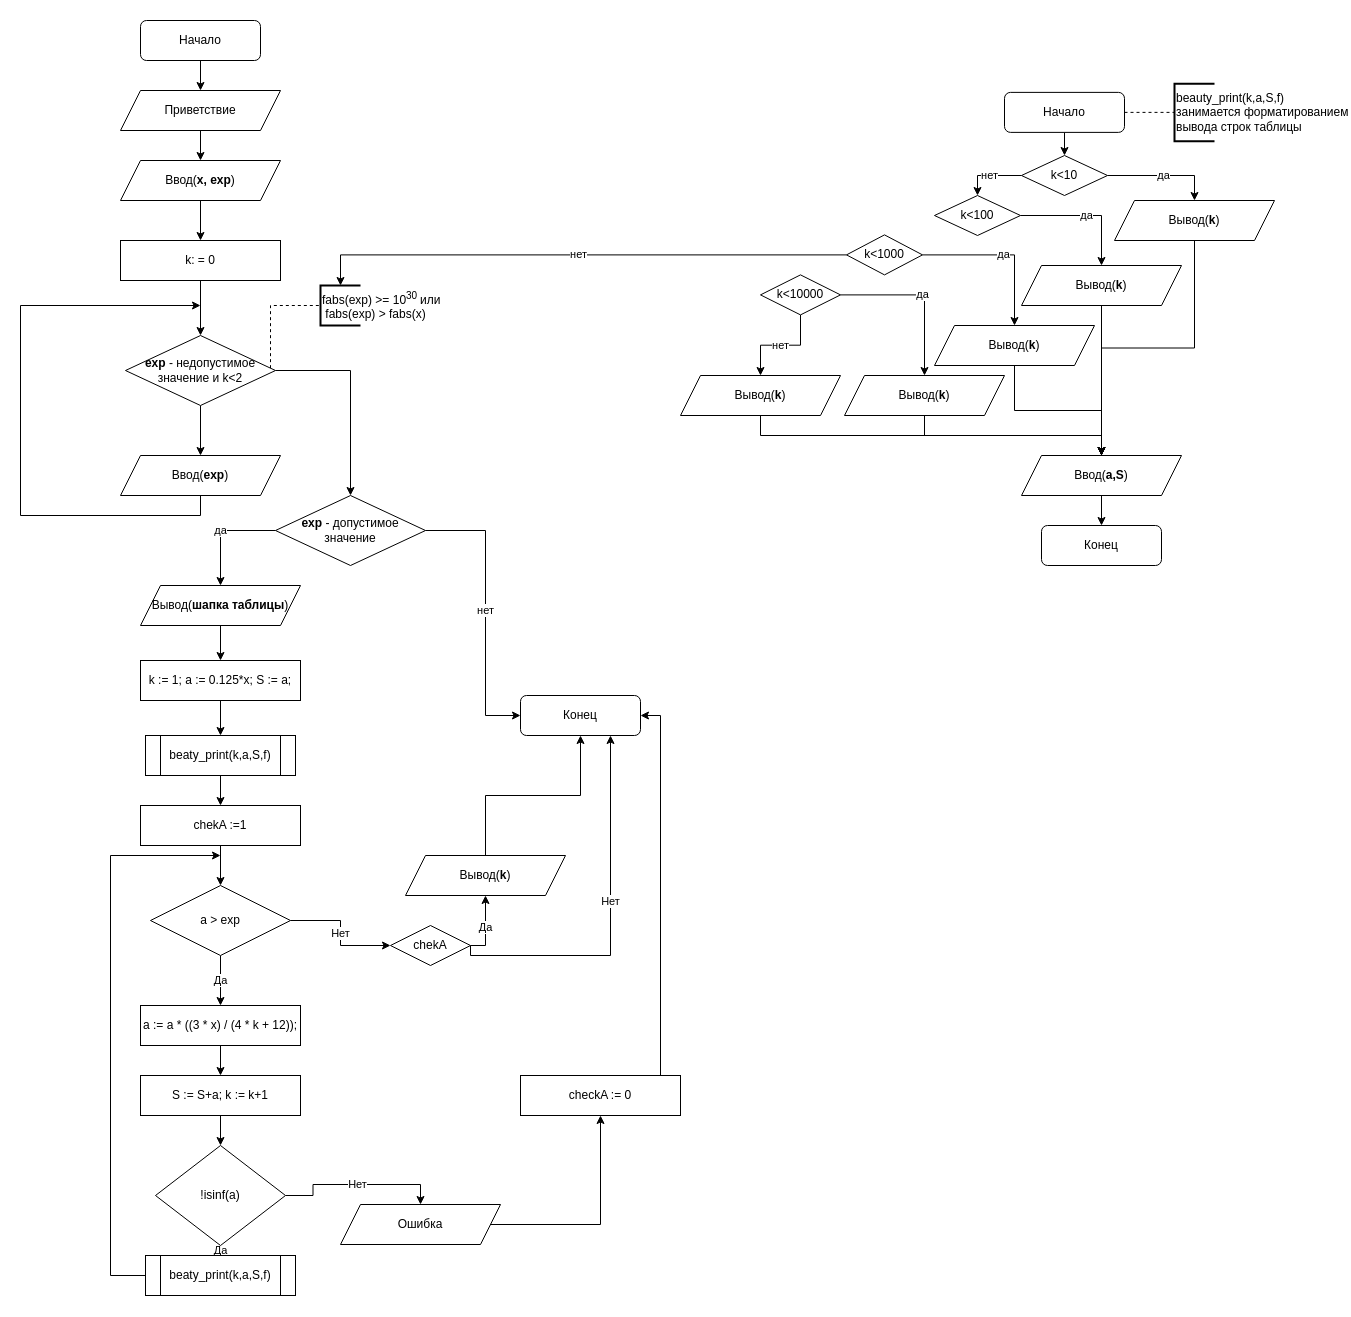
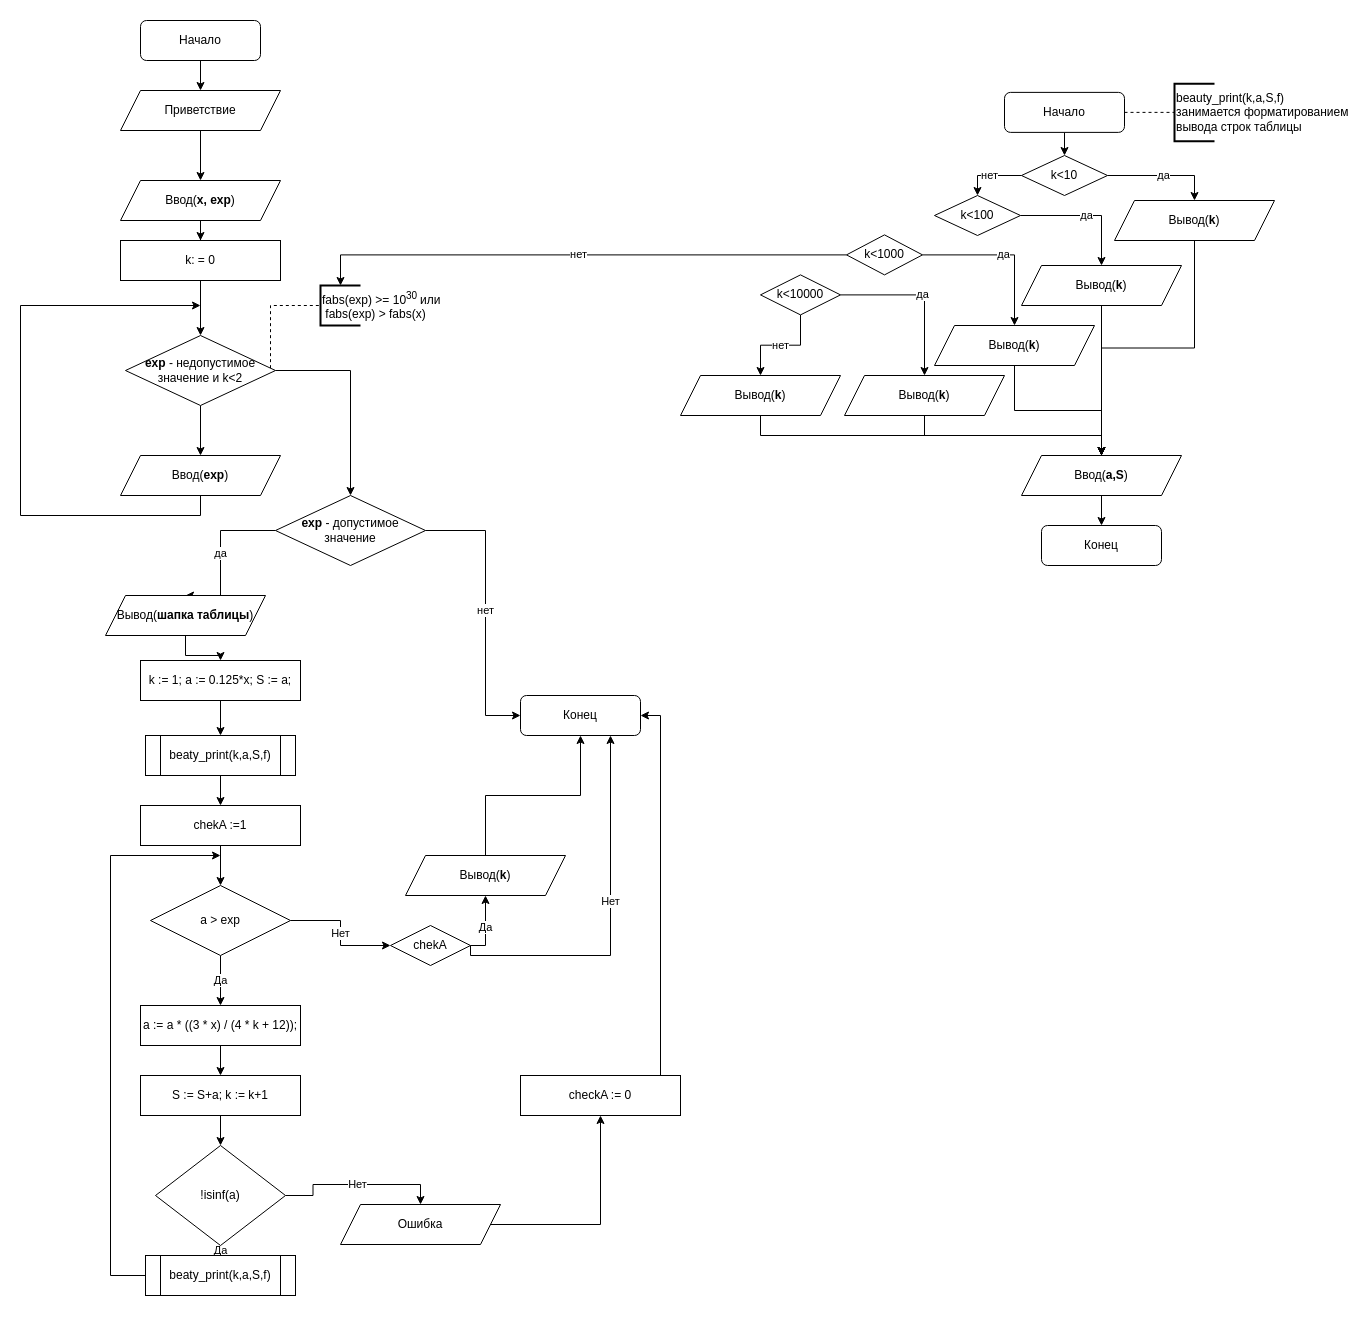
node "Ввод(х, exp)": moved (201, 181) -> (201, 201)
node "Вывод(шапка таблицы)": moved (221, 606) -> (186, 616)
